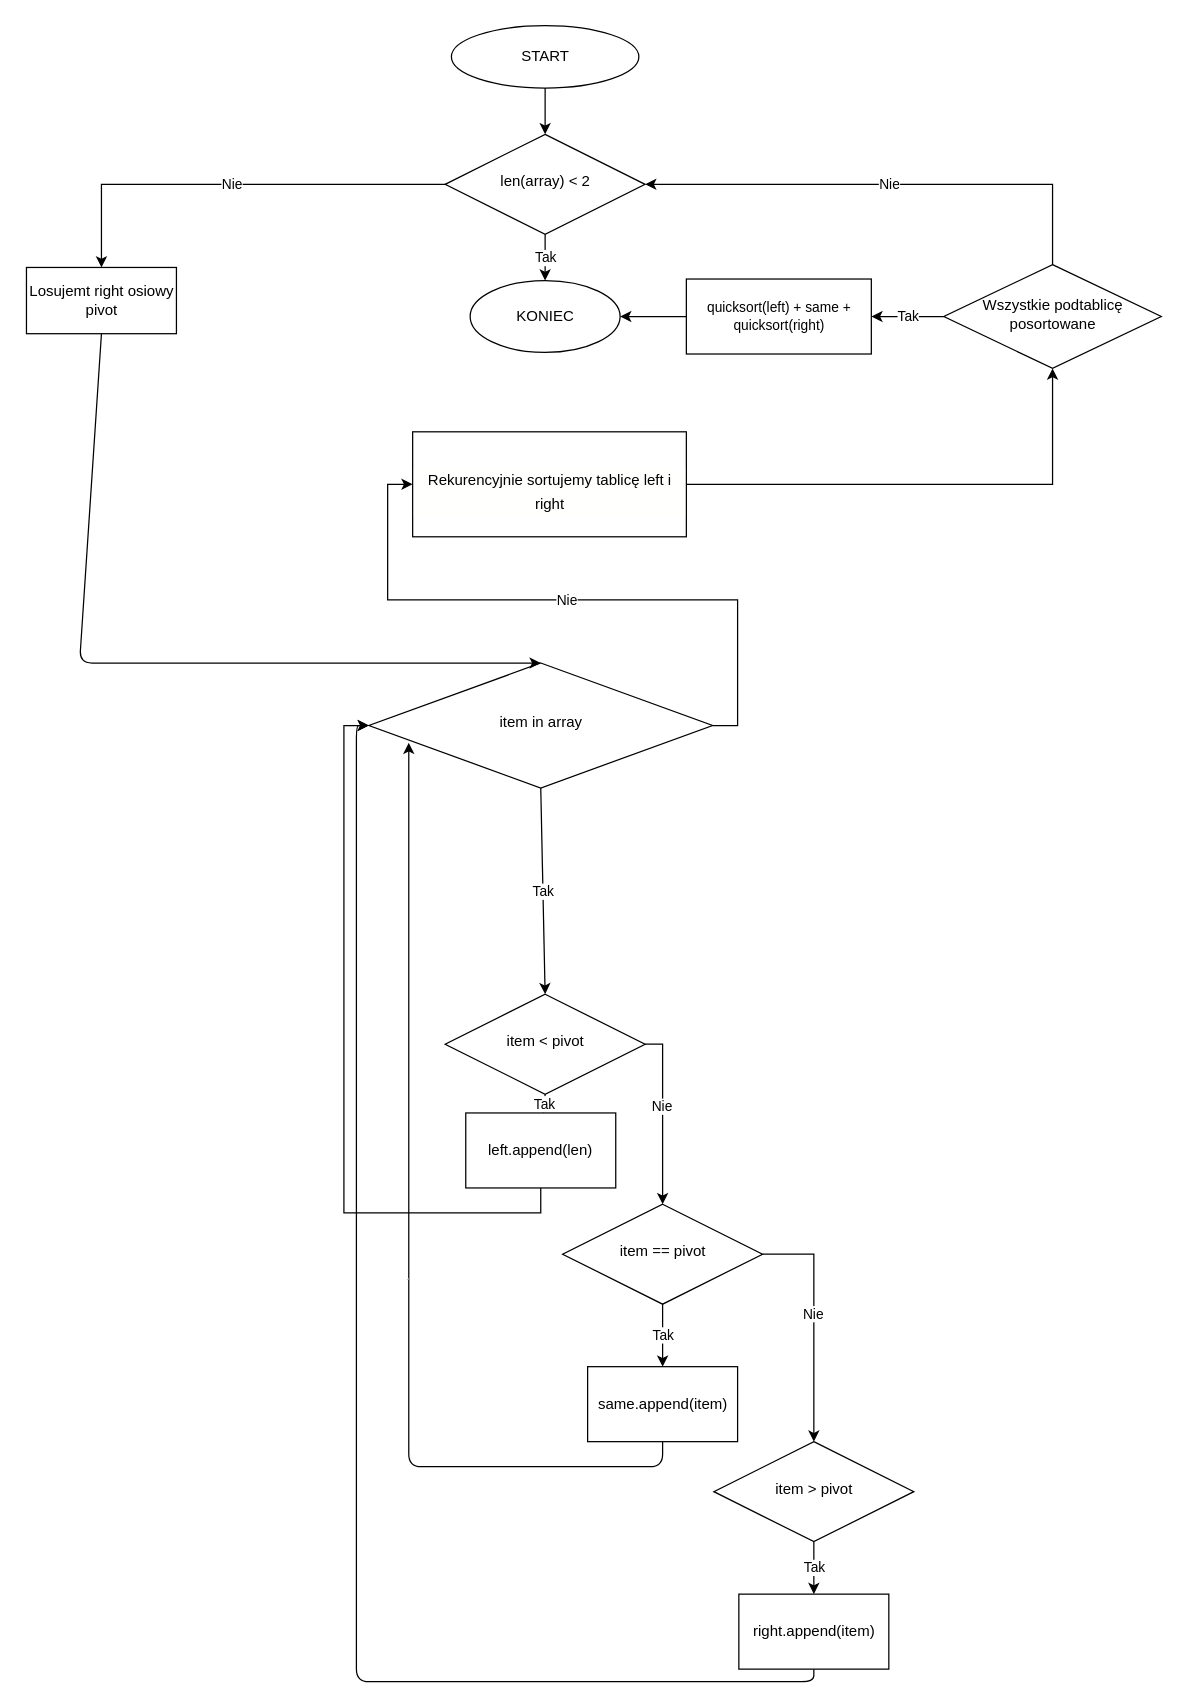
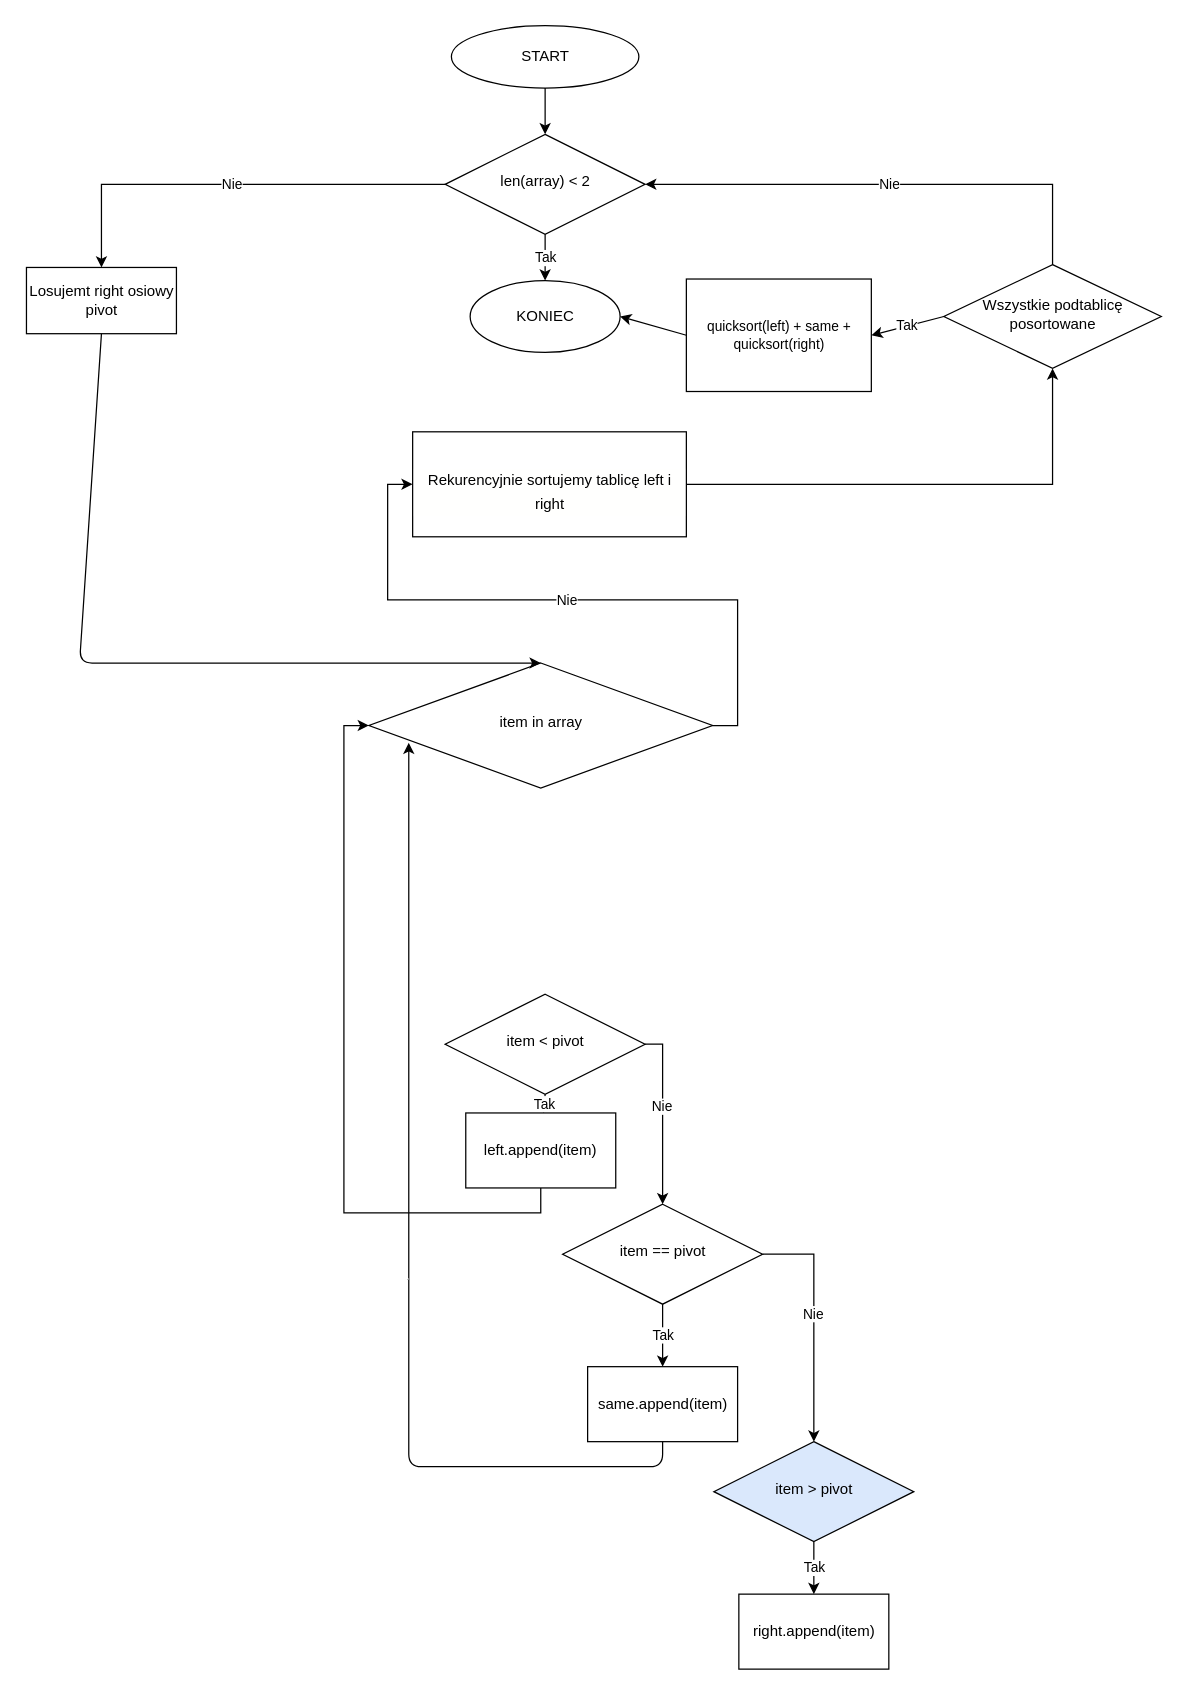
node "quicksort(left) + same + quicksort(right)": size 185x75 -> 185x113
edge "item in array" -> "item < pivot": removed, label "Tak"
node "left.append(len)": label "left.append(len)" -> "left.append(item)"
edge "right.append(item)" -> "item in array": removed
node "item > pivot": fillcolor #ffffff -> #dae8fc
